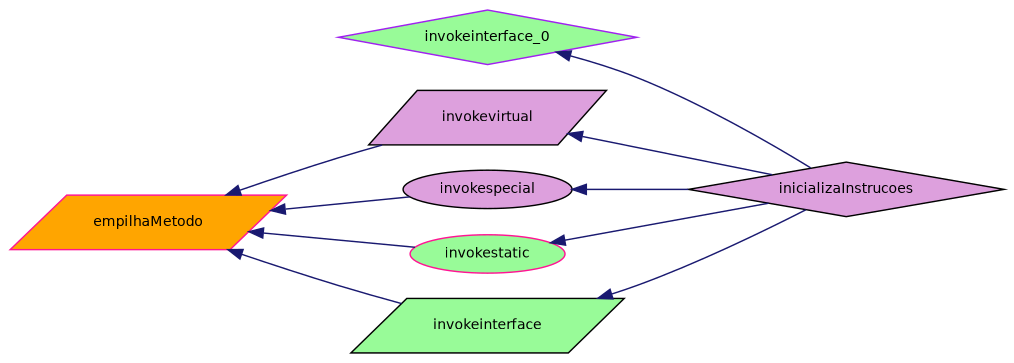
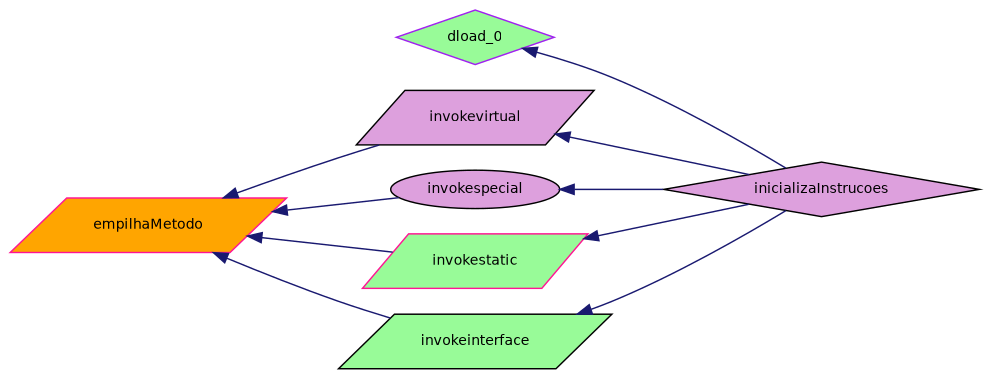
node "invokeinterface_0": label "invokeinterface_0" -> "dload_0"
node "invokestatic": shape ellipse -> parallelogram
